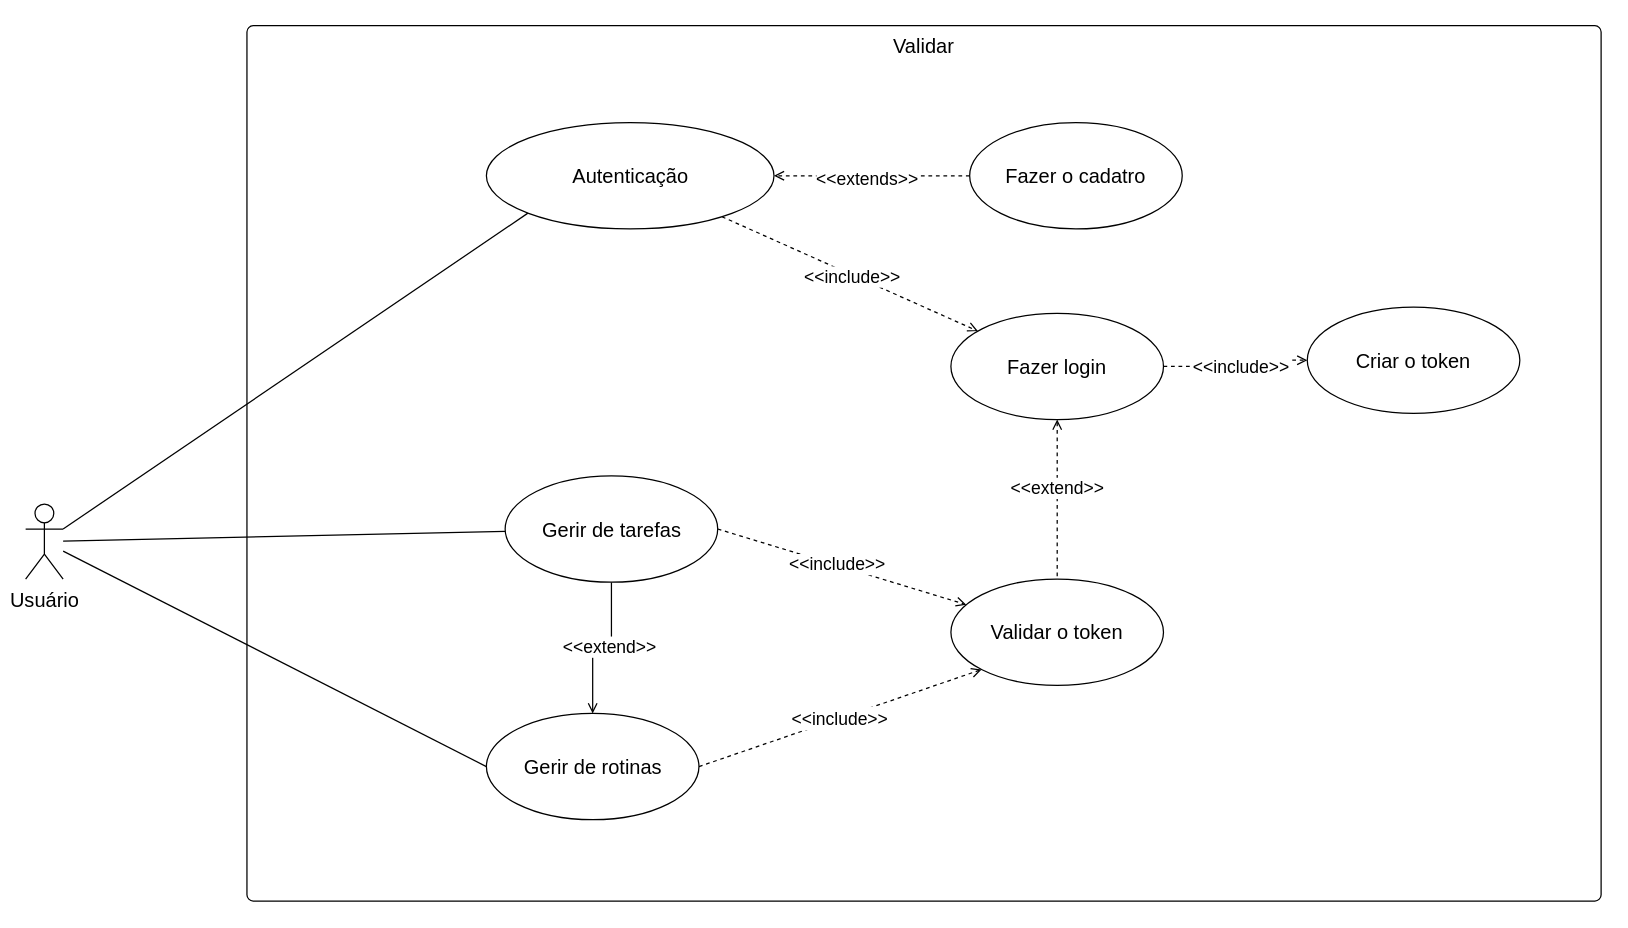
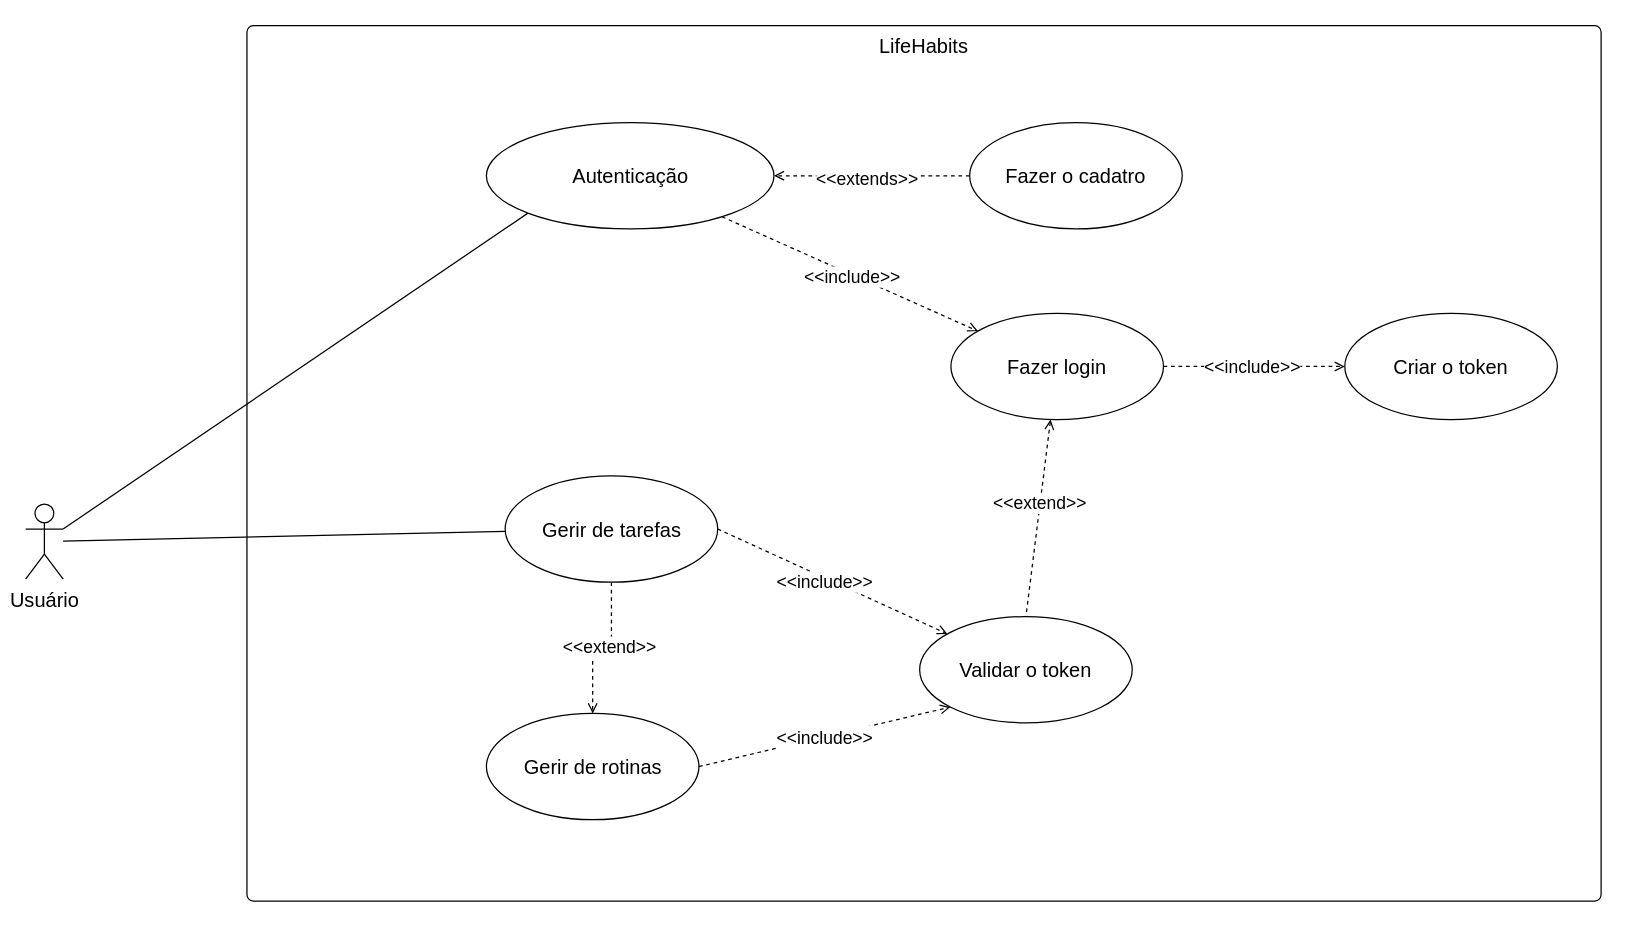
node "Validar": label "Validar" -> "LifeHabits"
node "Criar o token": moved (1413, 360) -> (1451, 366)
edge "Gerir de tarefas" -> "Gerir de rotinas": style solid -> dashed
node "Validar o token": moved (1057, 632) -> (1026, 669)
edge "Usuário" -- "Gerir de rotinas": removed
